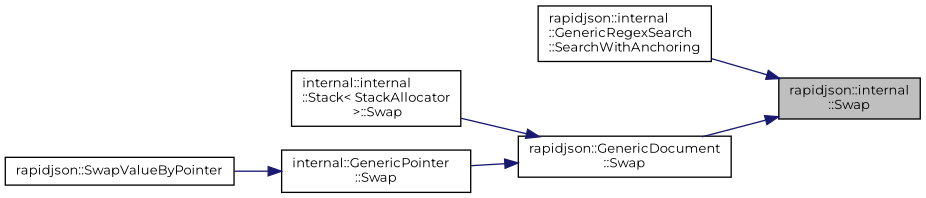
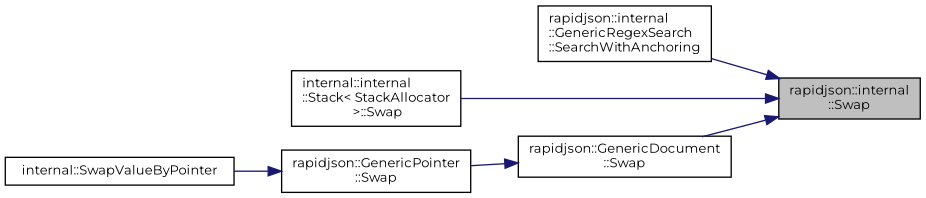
edge "internal::internal ::Stack< StackAllocator >::Swap" -> "rapidjson::GenericDocument ::Swap": now "internal::internal ::Stack< StackAllocator >::Swap" -> "rapidjson::internal ::Swap"
node "rapidjson::SwapValueByPointer": label "rapidjson::SwapValueByPointer" -> "internal::SwapValueByPointer"
node "internal::GenericPointer ::Swap": label "internal::GenericPointer ::Swap" -> "rapidjson::GenericPointer ::Swap"
